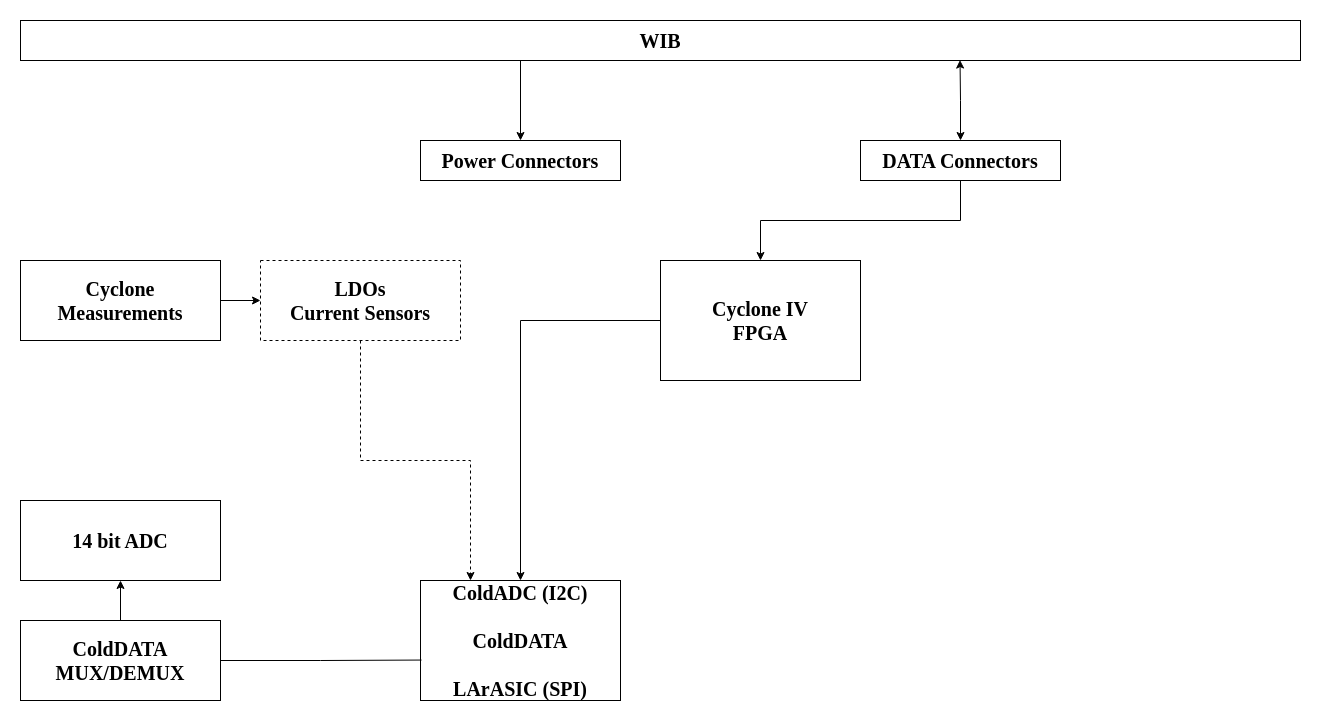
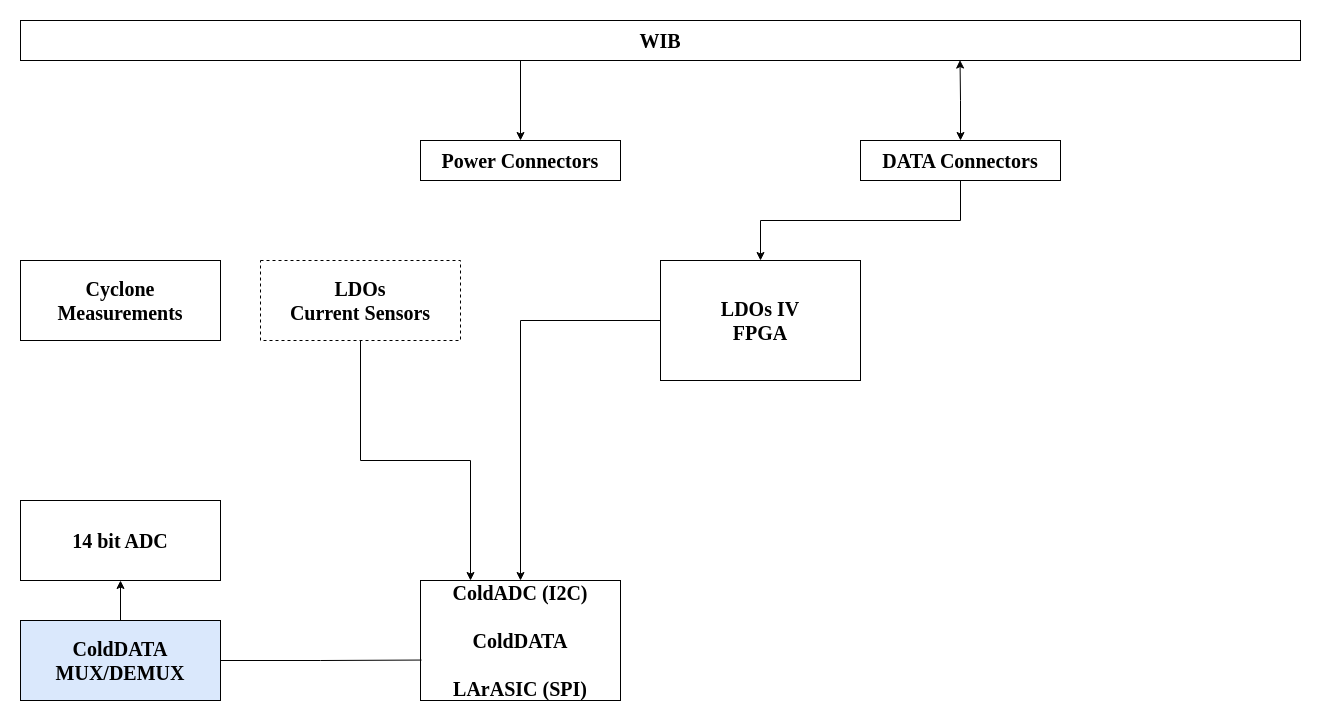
edge "Cyclone Measurements" -> "LDOs Current Sensors": removed
node "Cyclone IV FPGA": label "Cyclone IV FPGA" -> "LDOs IV FPGA"
edge "LDOs Current Sensors" -> "ColdADC (I2C) ColdDATA LArASIC (SPI)": style dashed -> solid
node "ColdDATA MUX/DEMUX": fillcolor #ffffff -> #dae8fc
